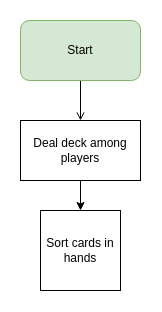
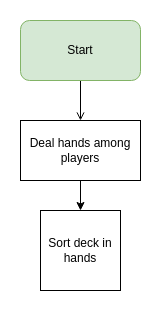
node "Deal deck among players": label "Deal deck among players" -> "Deal hands among players"
node "Sort cards in hands": label "Sort cards in hands" -> "Sort deck in hands"
